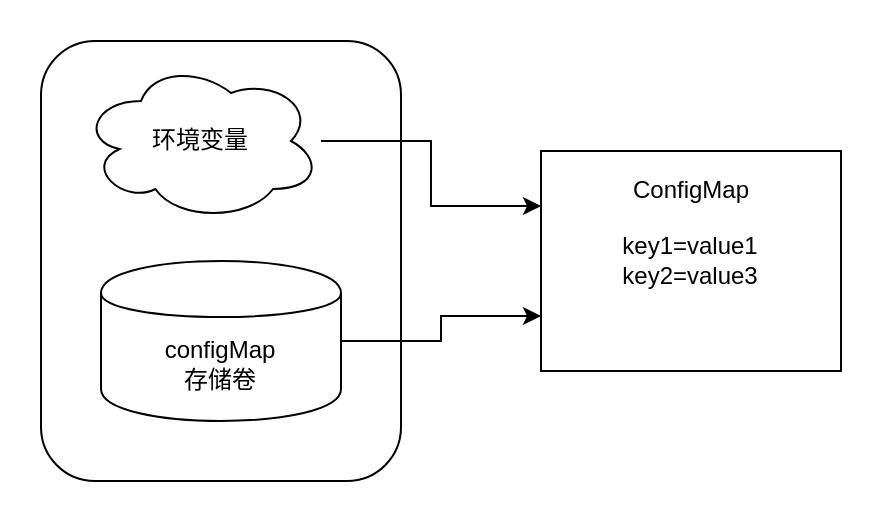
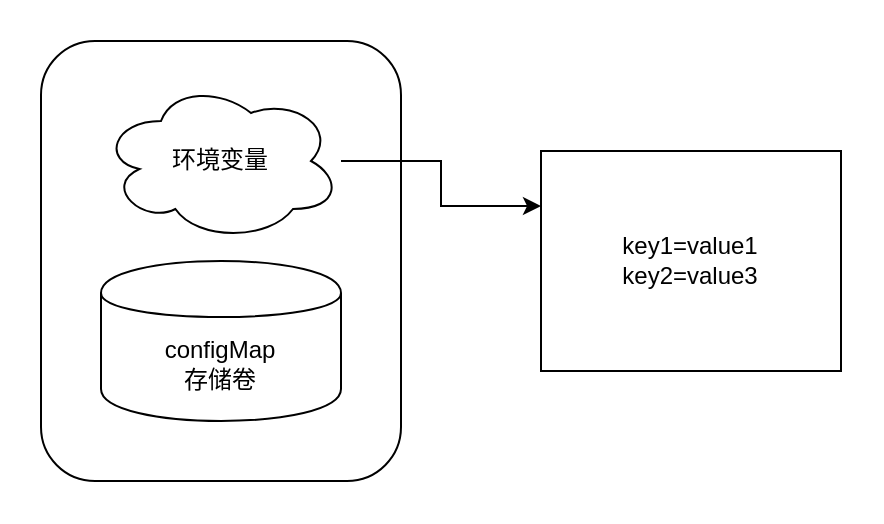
node "环境变量": moved (201, 141) -> (221, 161)
node "ConfigMap": removed
edge "configMap 存储卷" -> "key1=value1 key2=value3": removed
